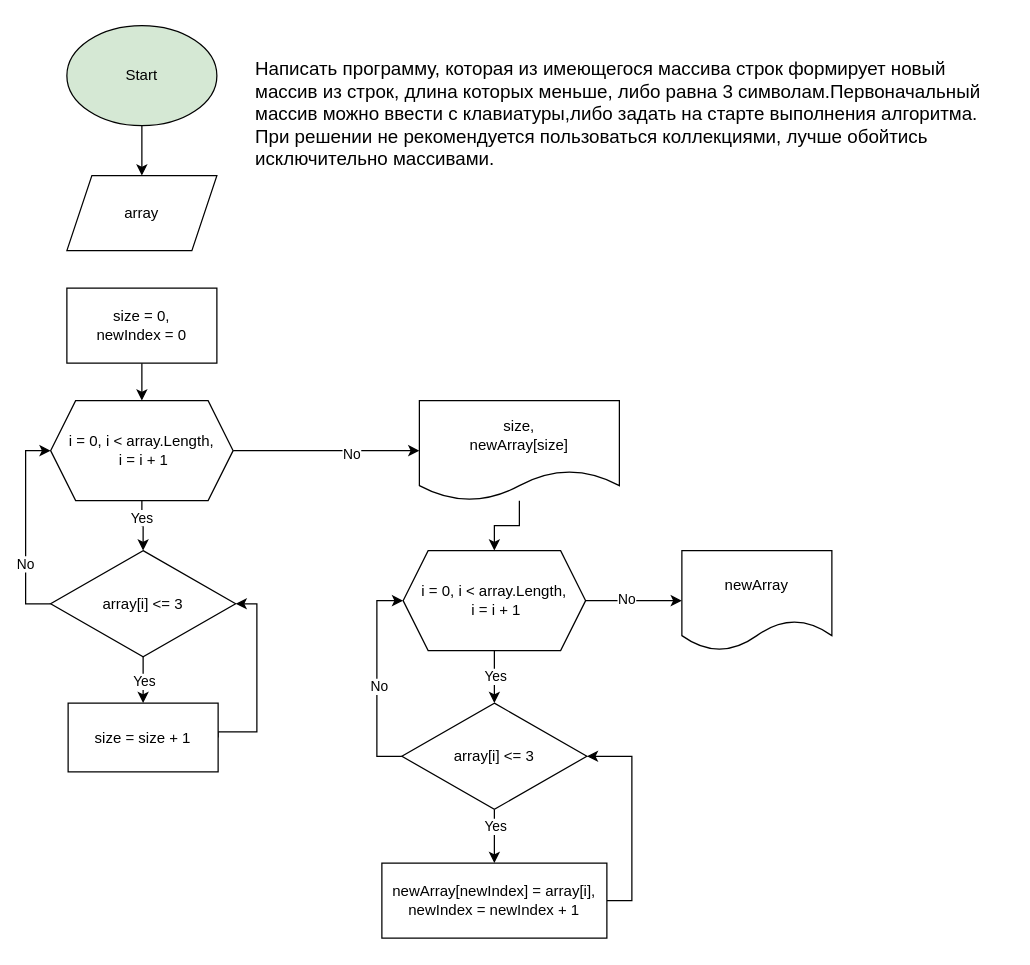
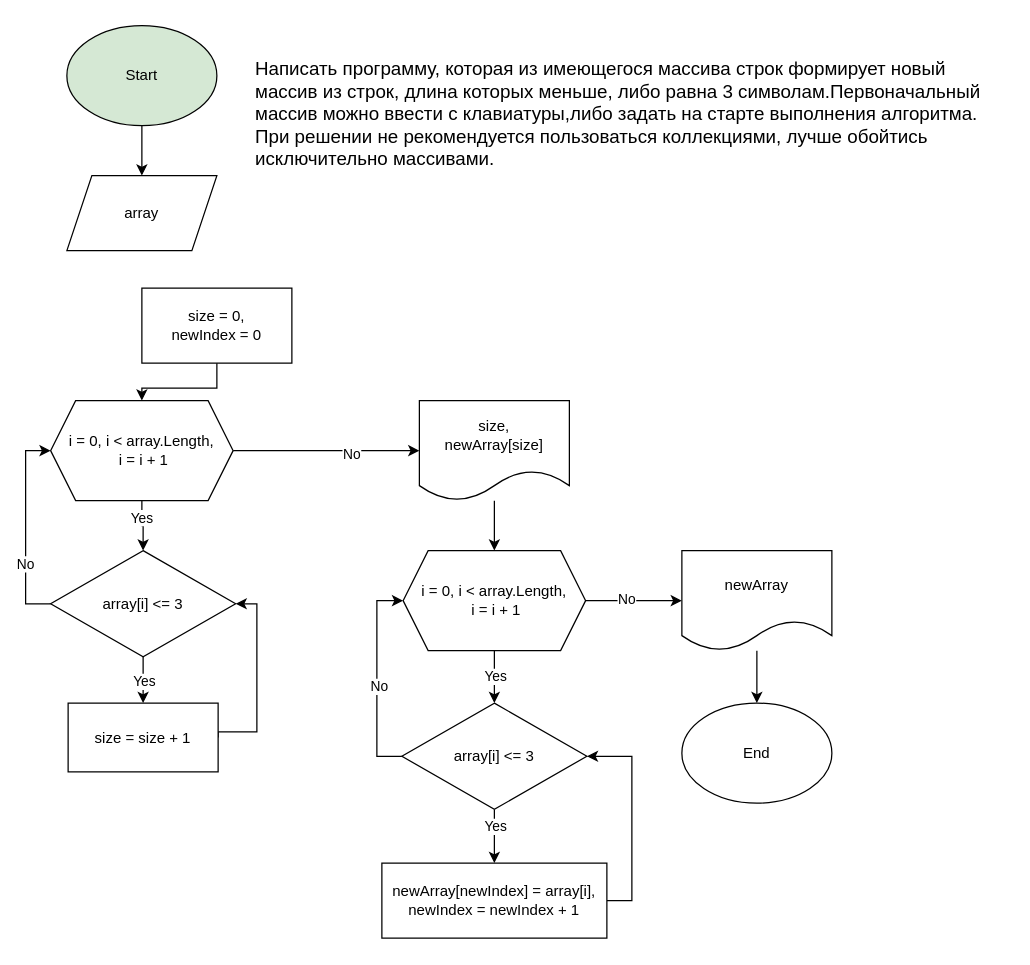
node "size = 0, newIndex = 0": moved (142, 326) -> (217, 326)
node "size,newArray[size]": size 200x100 -> 150x100
edge "newArray" -> "End": added
node "End": added
